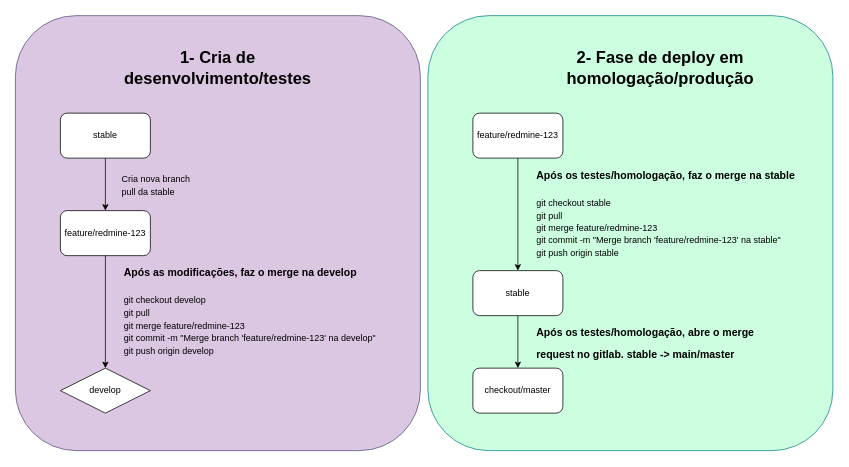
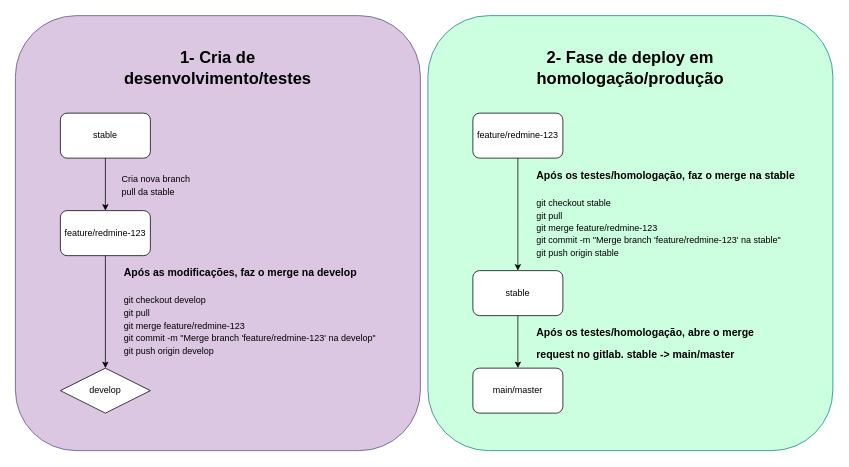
node "2- Fase de deploy em homologação/produção": moved (660, 68) -> (630, 68)
node "checkout/master": label "checkout/master" -> "main/master"
